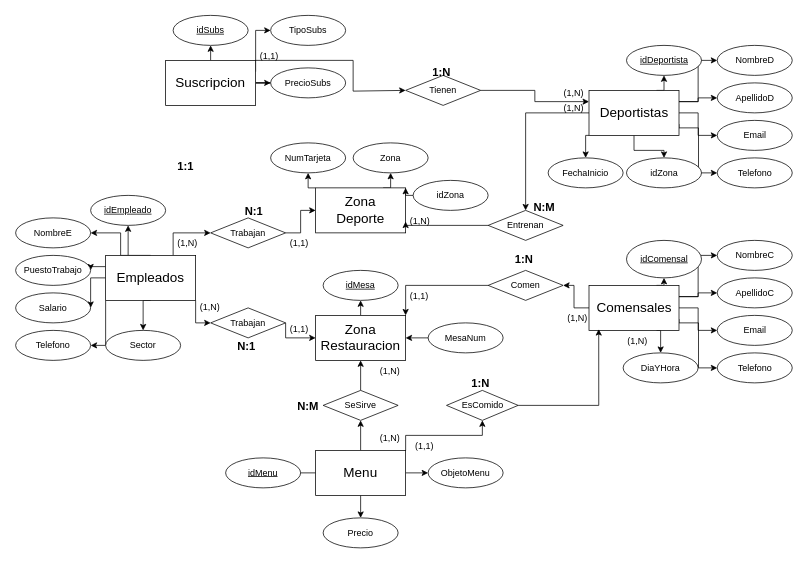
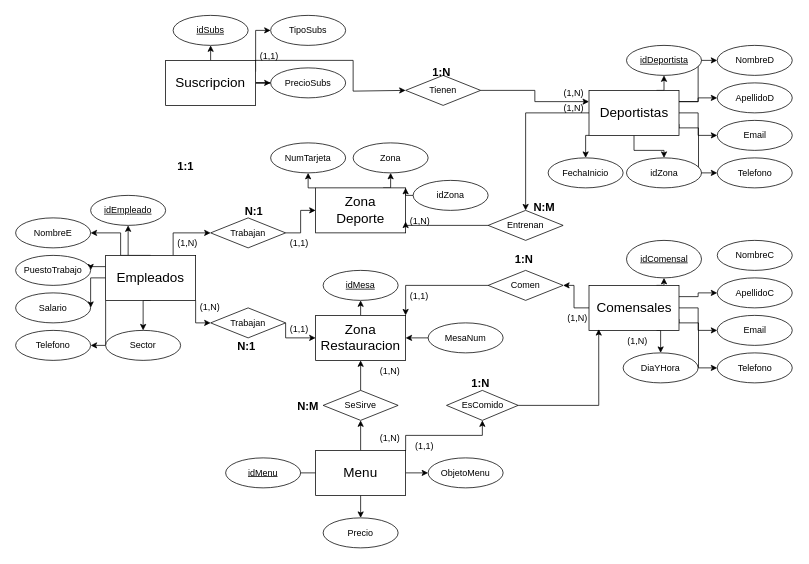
edge "Comensales" -> "NombreC": removed
